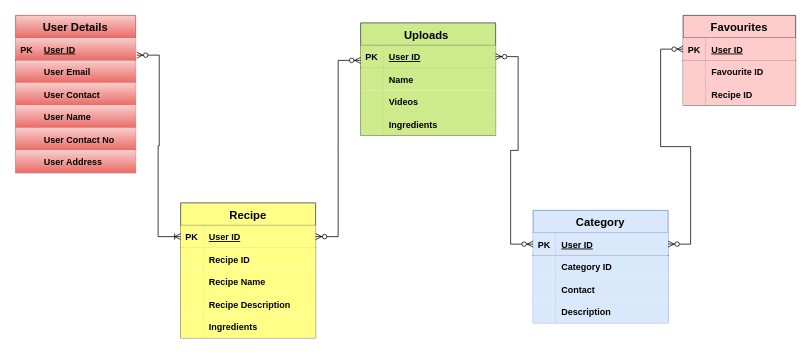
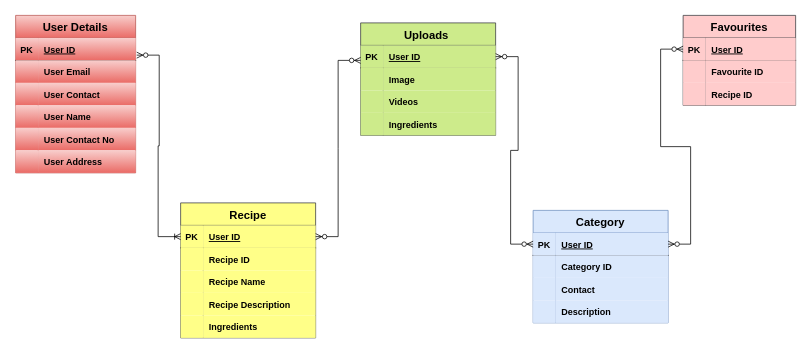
node "Name": label "Name" -> "Image"
